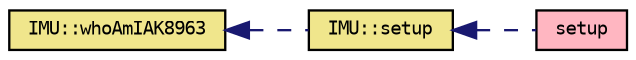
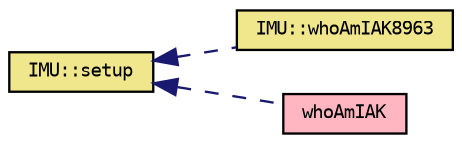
edge "IMU::setup" -> "IMU::whoAmIAK8963": reversed
node "setup": label "setup" -> "whoAmIAK"
